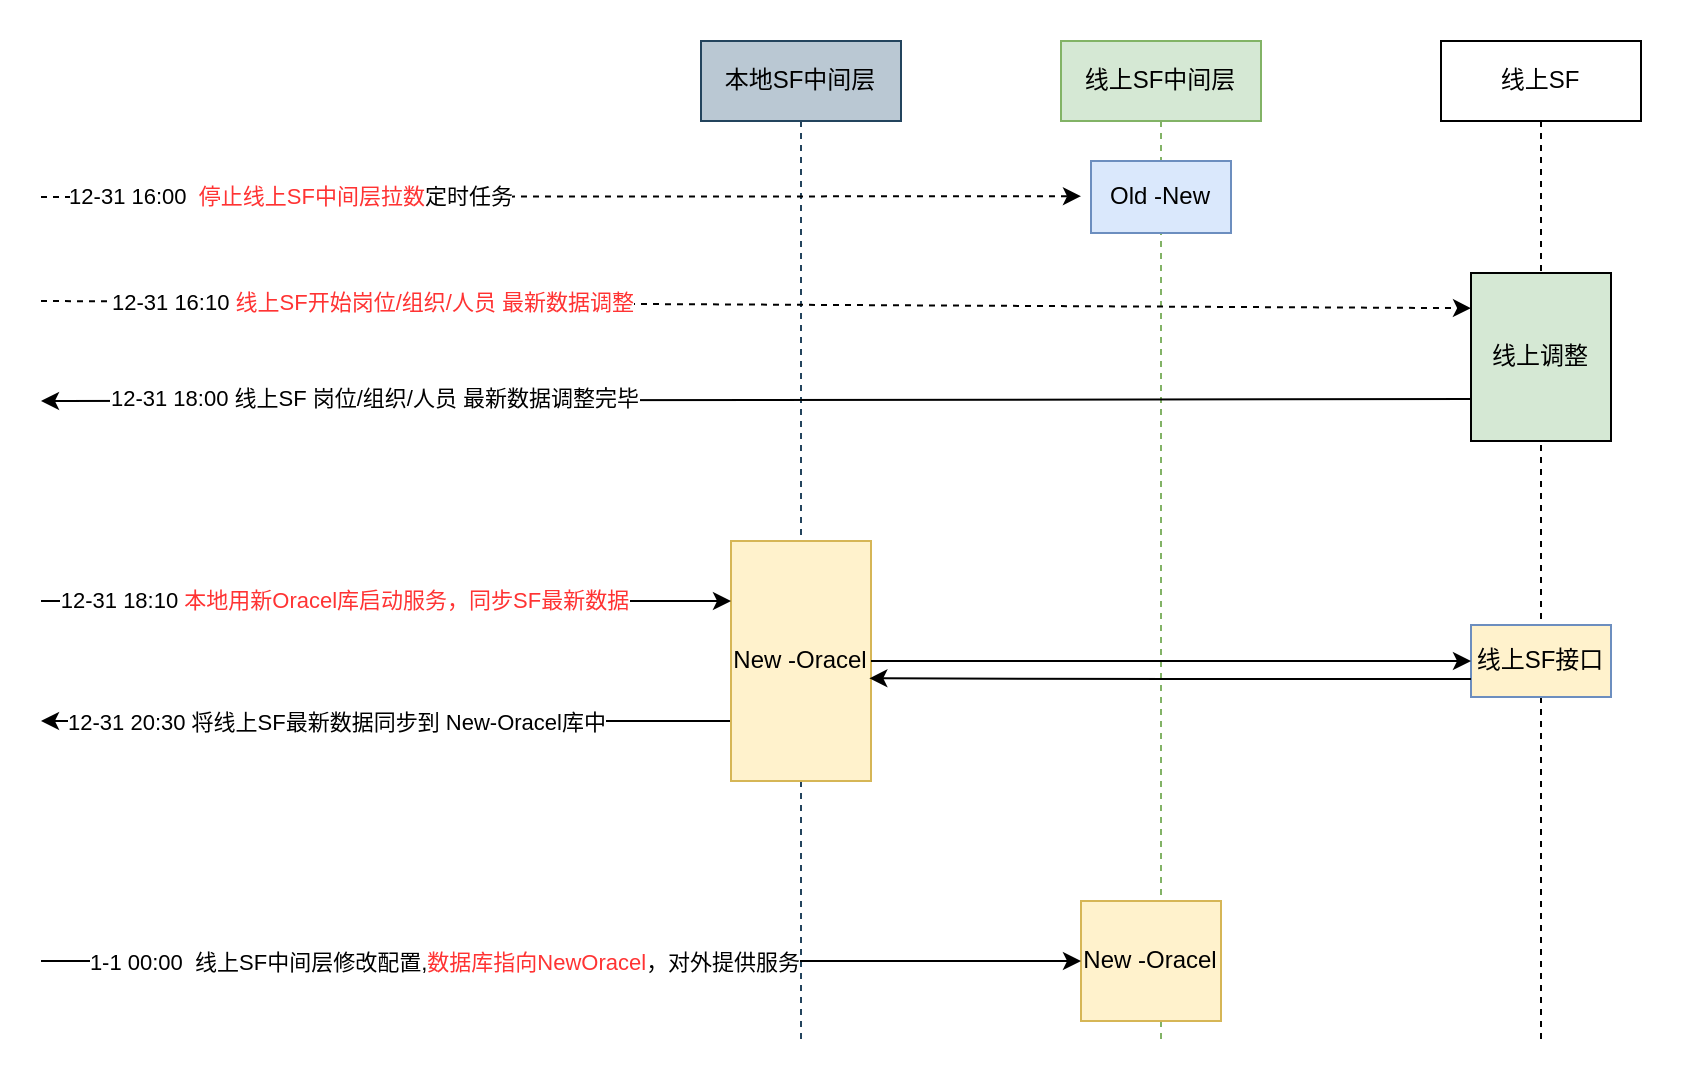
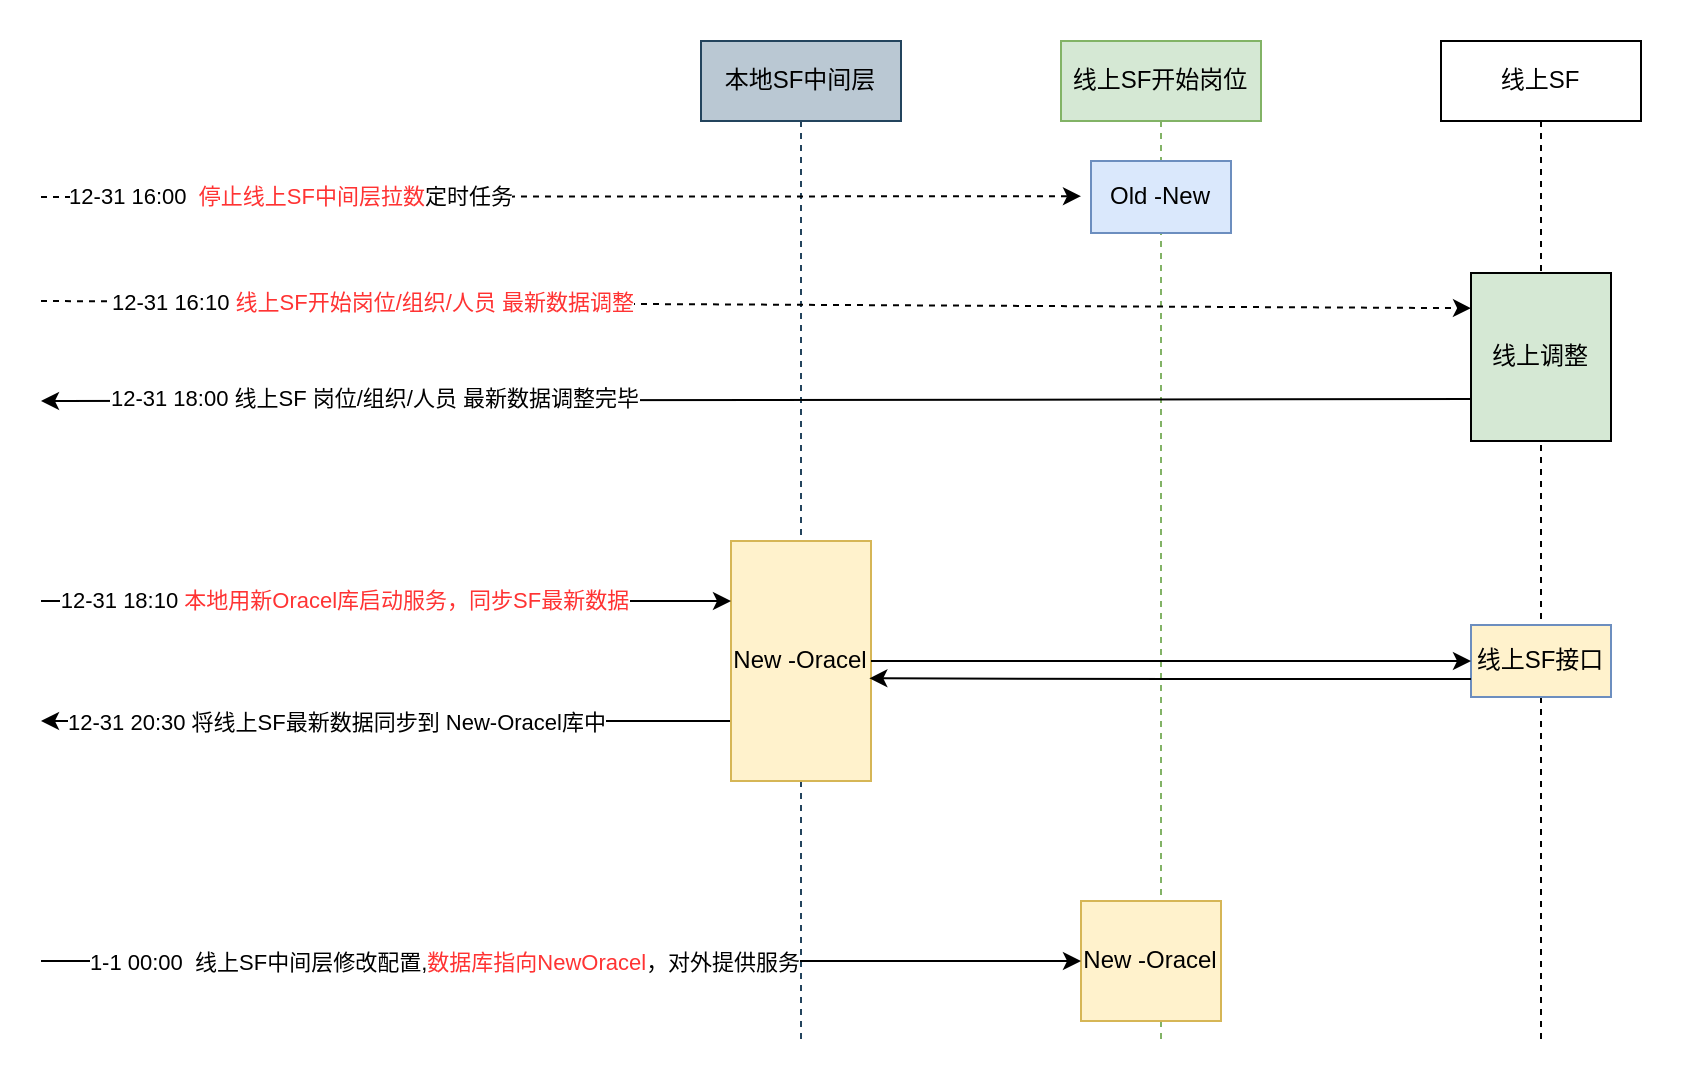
node "线上SF中间层": label "线上SF中间层" -> "线上SF开始岗位"
